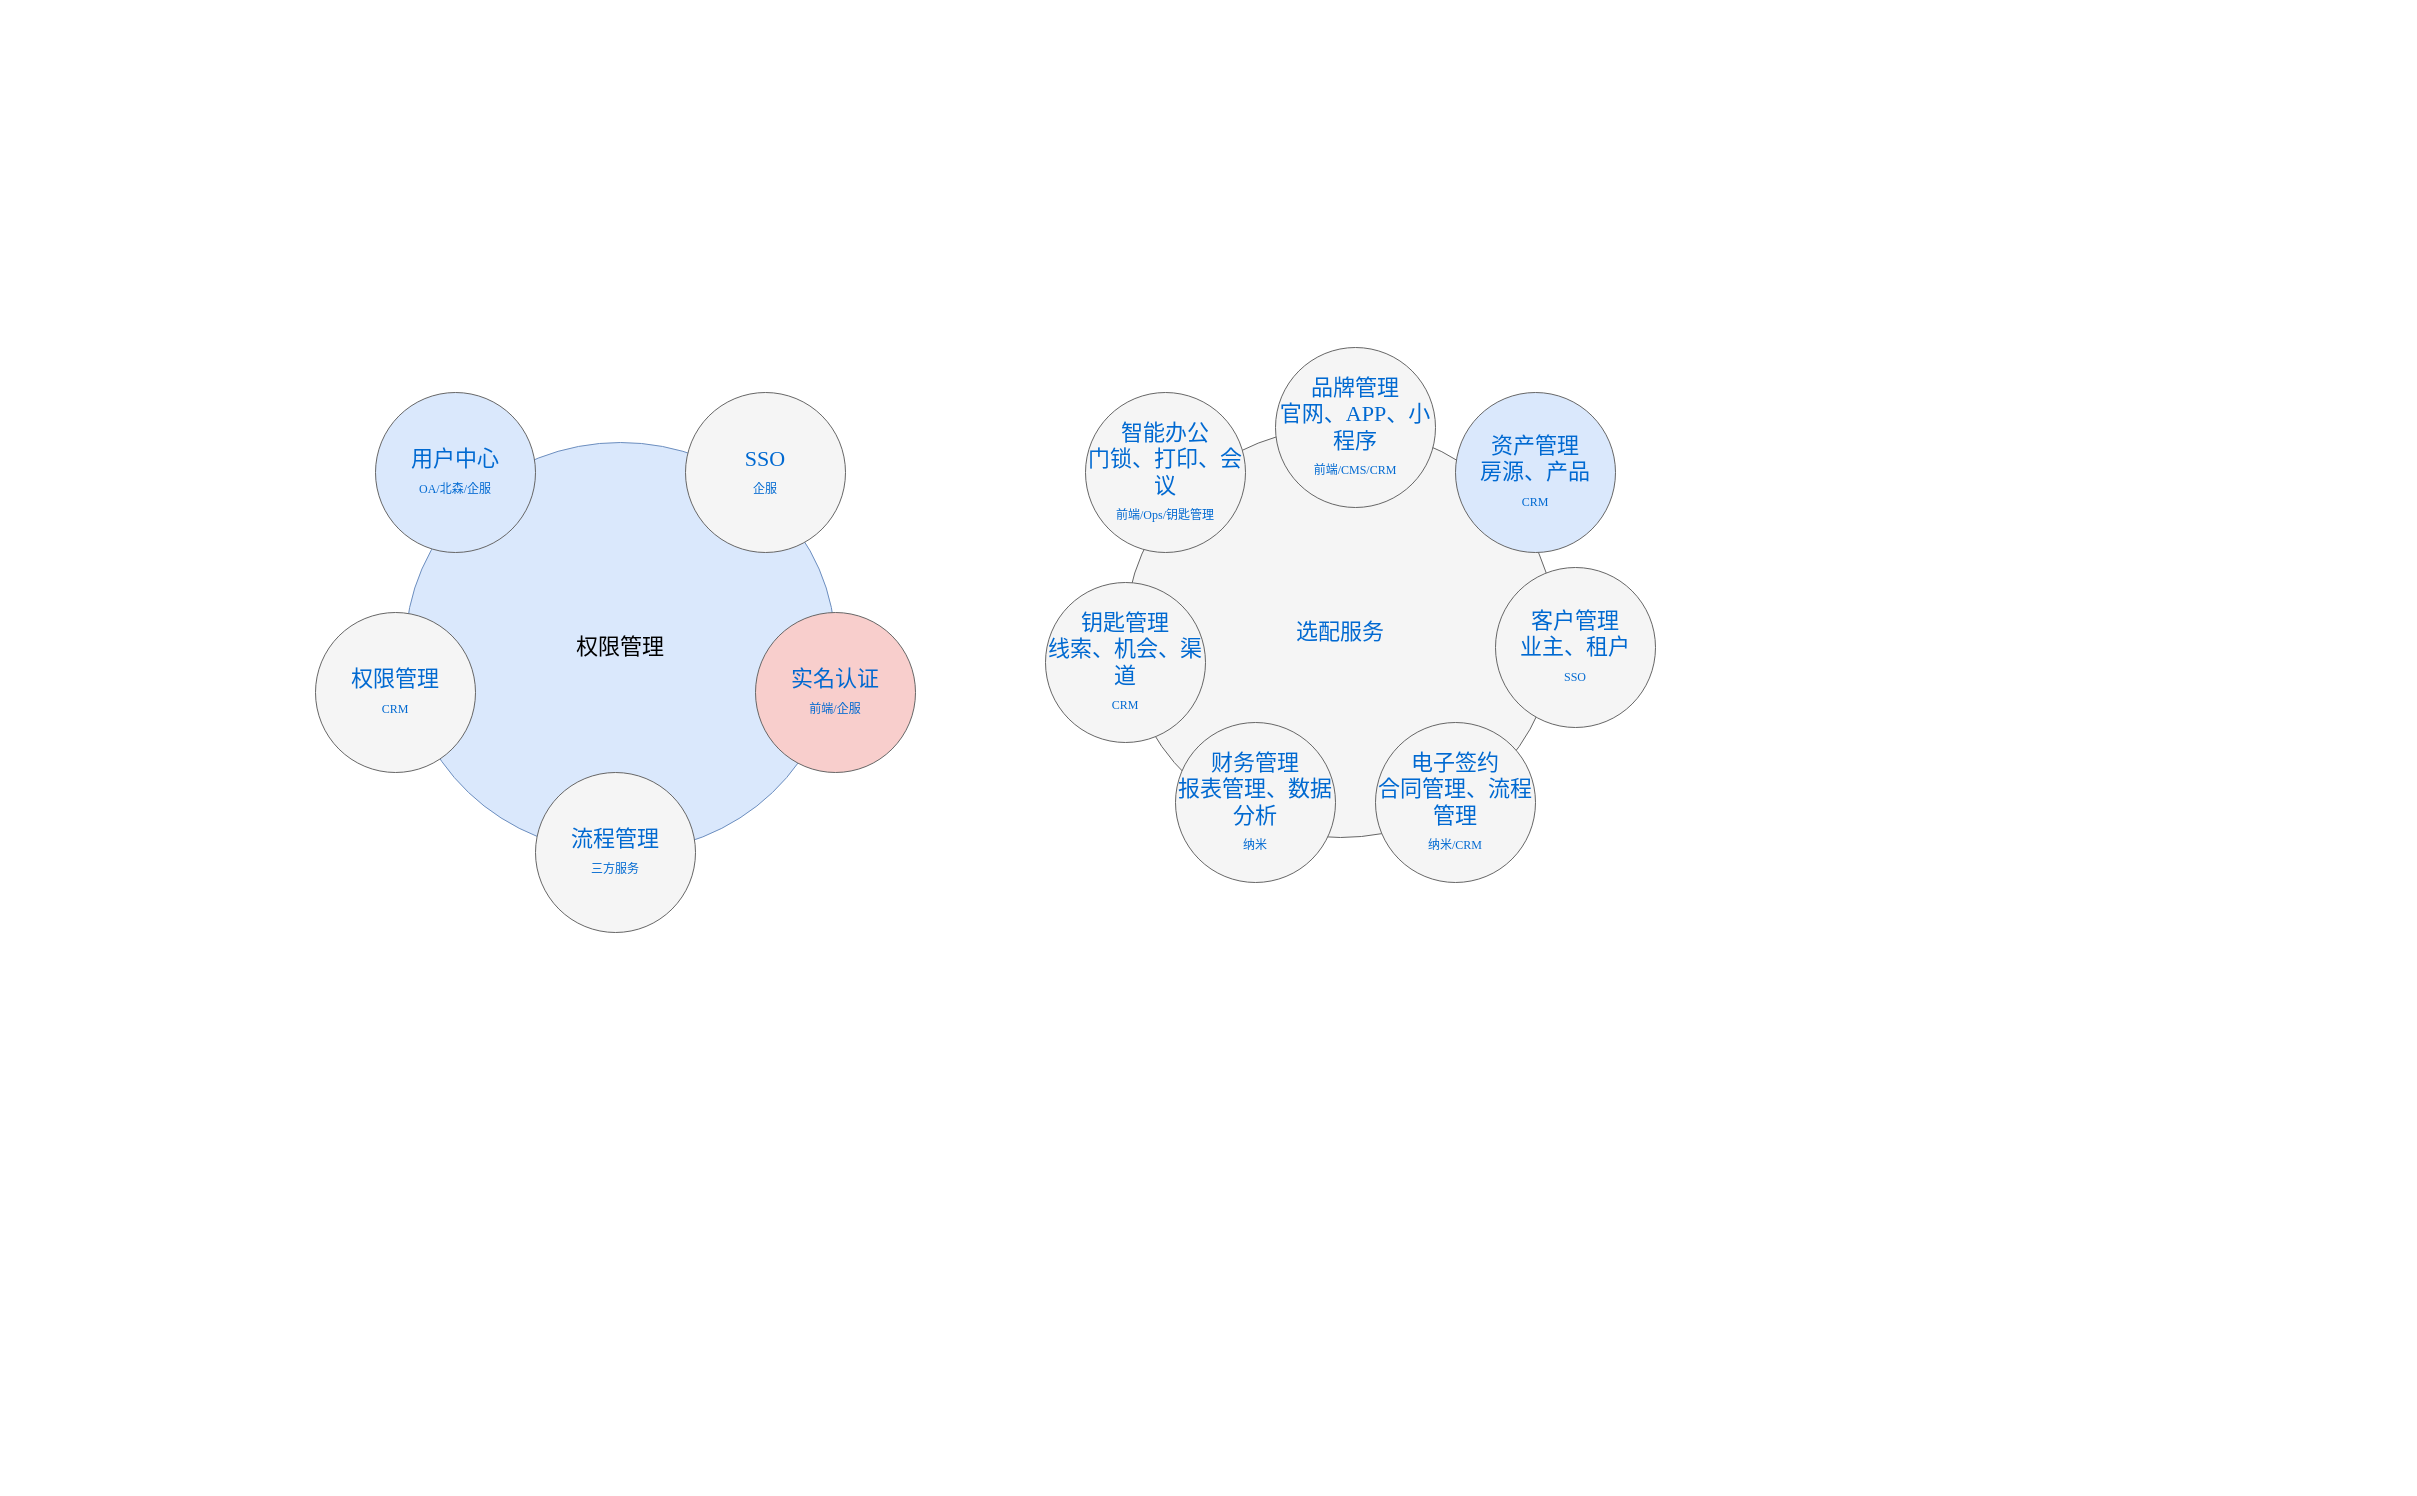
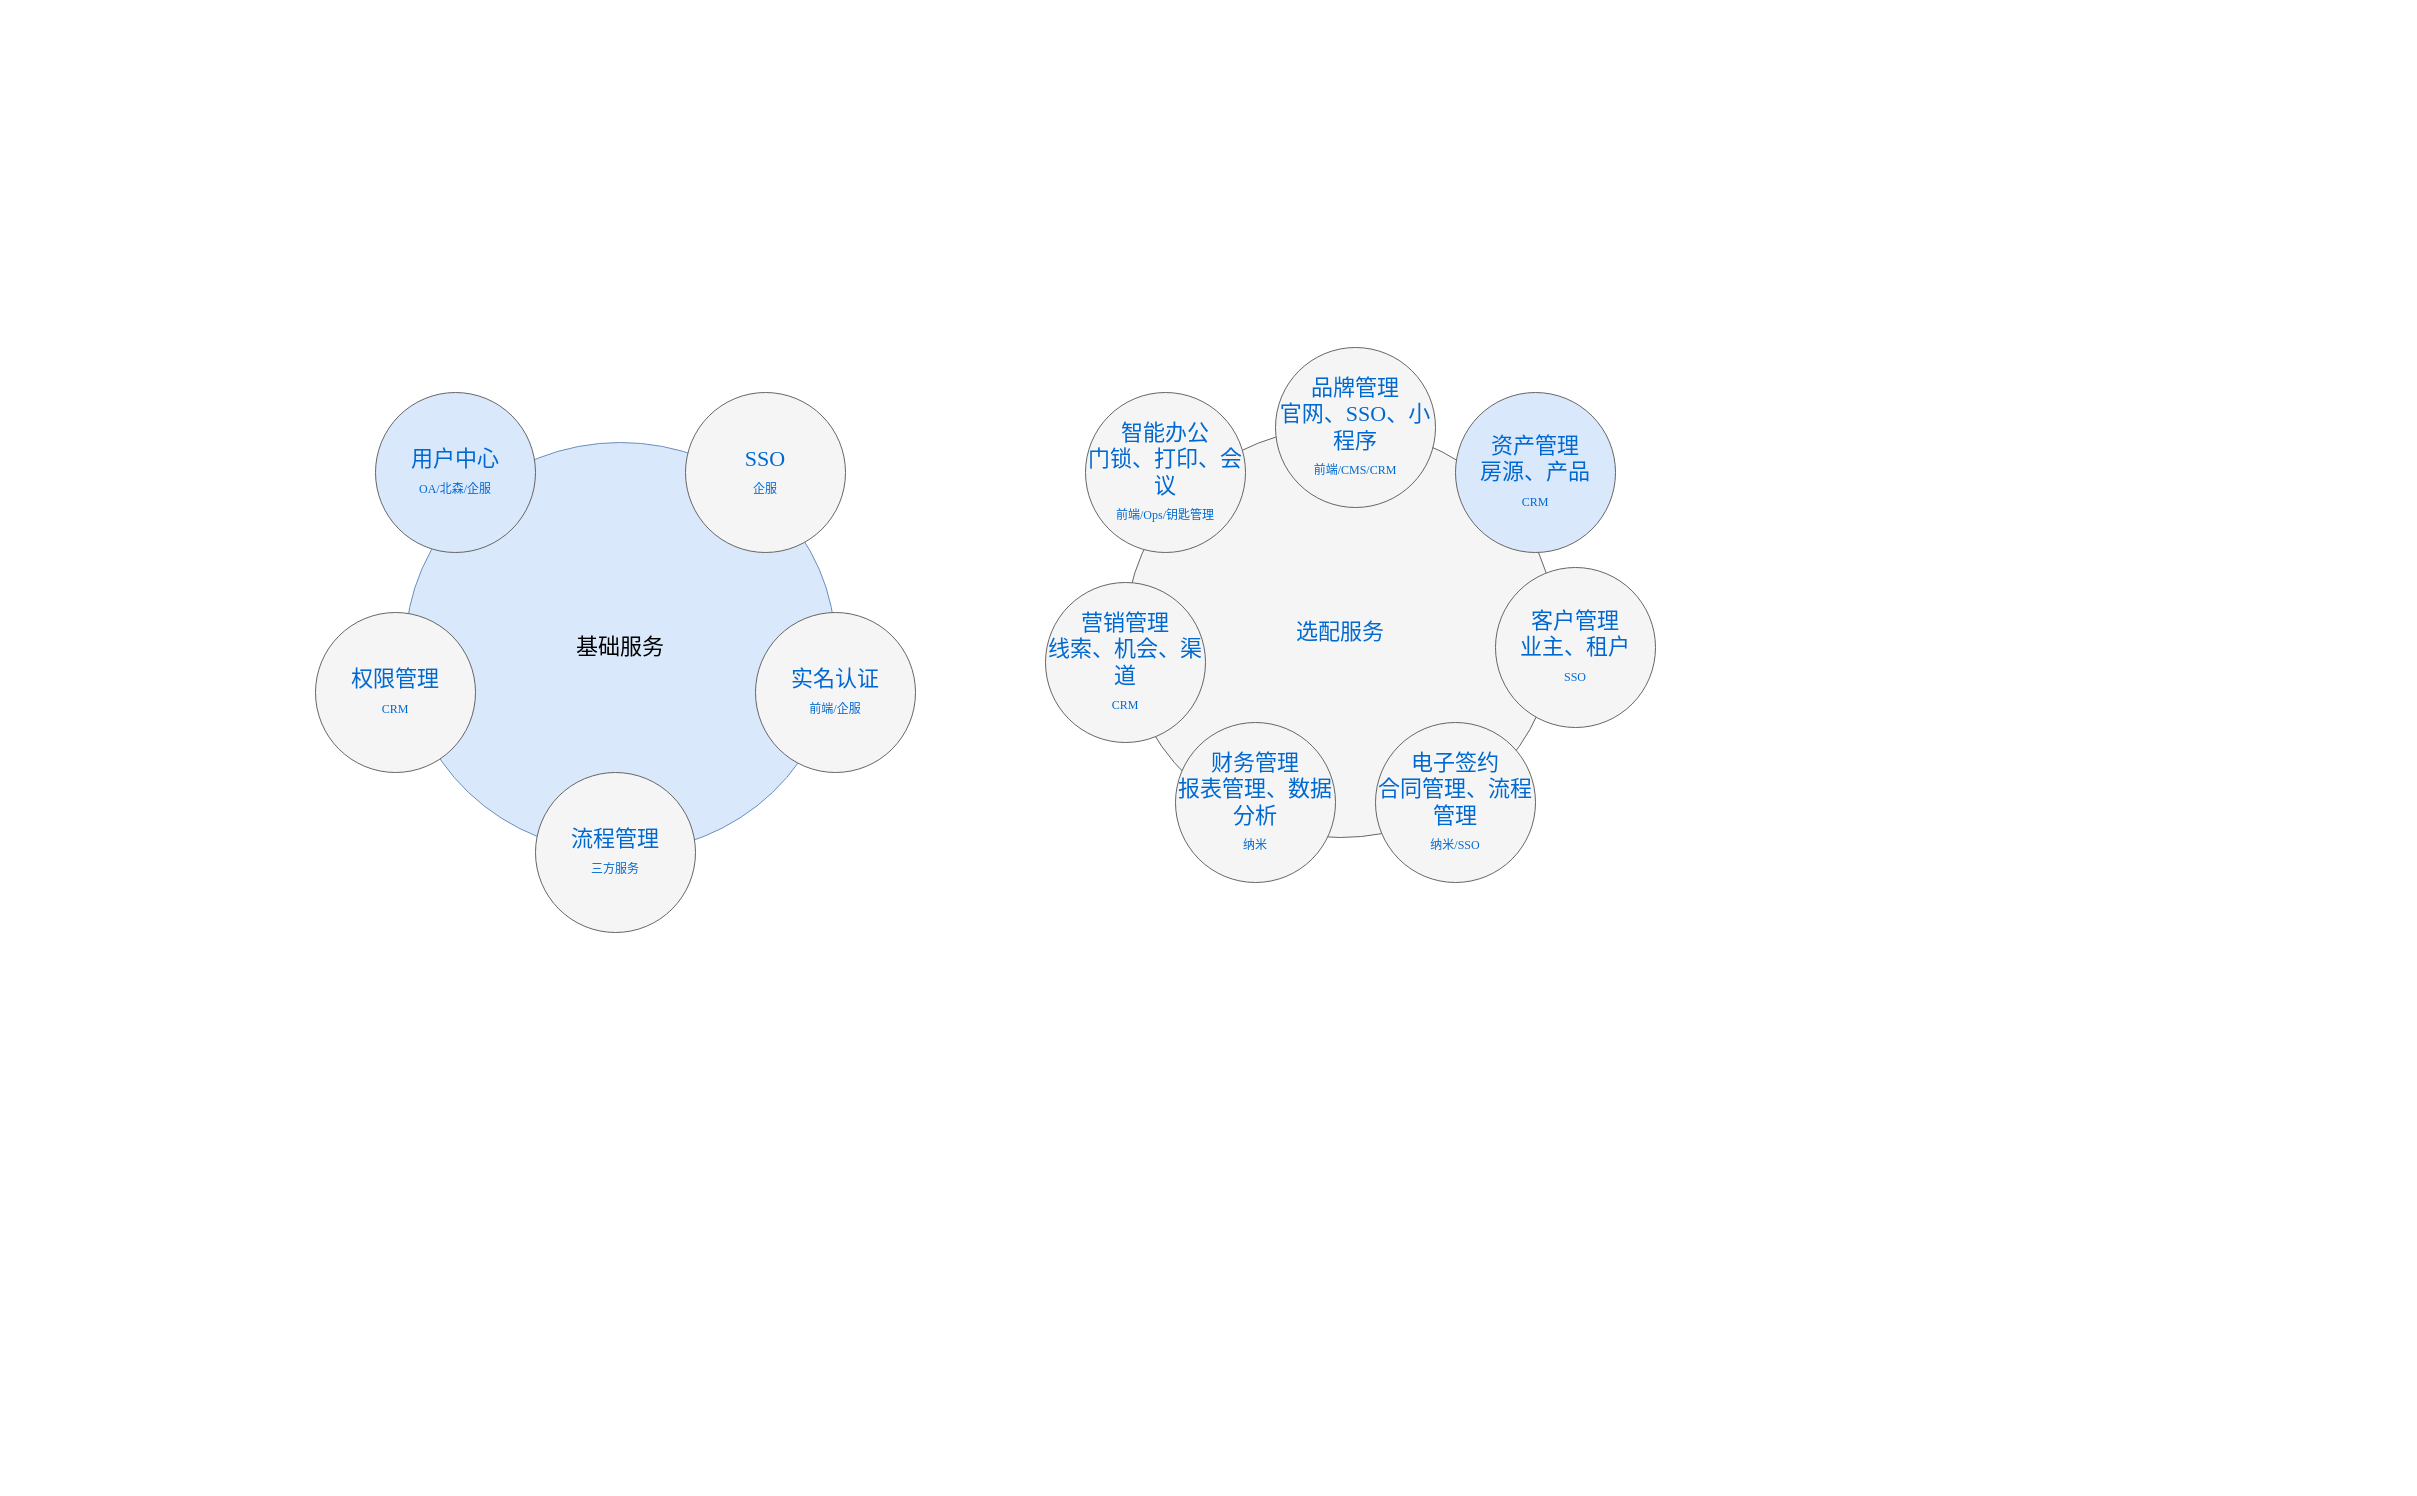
node "品牌管理 官网、APP、小程序 前端/CMS/CRM": label "品牌管理 官网、APP、小程序 前端/CMS/CRM" -> "品牌管理 官网、SSO、小程序 前端/CMS/CRM"
node "权限管理": label "权限管理" -> "基础服务"
node "钥匙管理 线索、机会、渠道 CRM": label "钥匙管理 线索、机会、渠道 CRM" -> "营销管理 线索、机会、渠道 CRM"
node "实名认证 前端/企服": fillcolor #f8cecc -> #f5f5f5
node "电子签约 合同管理、流程管理 纳米/CRM": label "电子签约 合同管理、流程管理 纳米/CRM" -> "电子签约 合同管理、流程管理 纳米/SSO"
